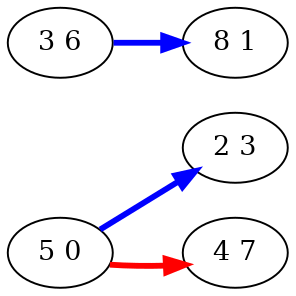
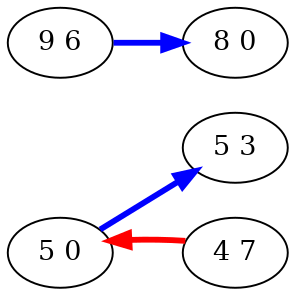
node "3 6": label "3 6" -> "9 6"
node "8 1": label "8 1" -> "8 0"
node "2 3": label "2 3" -> "5 3"
edge "5 0" -> "4 7": reversed
